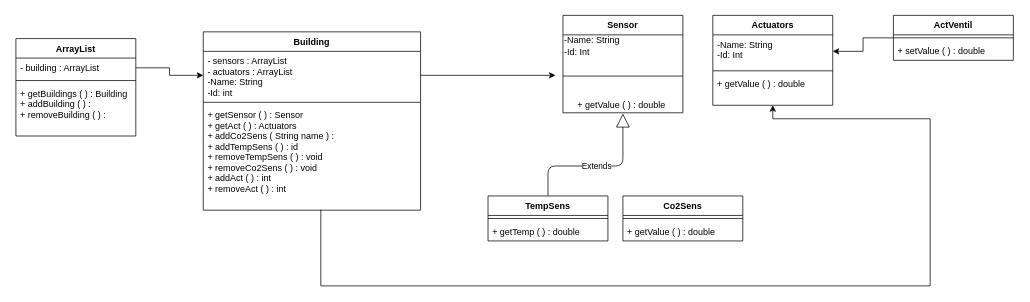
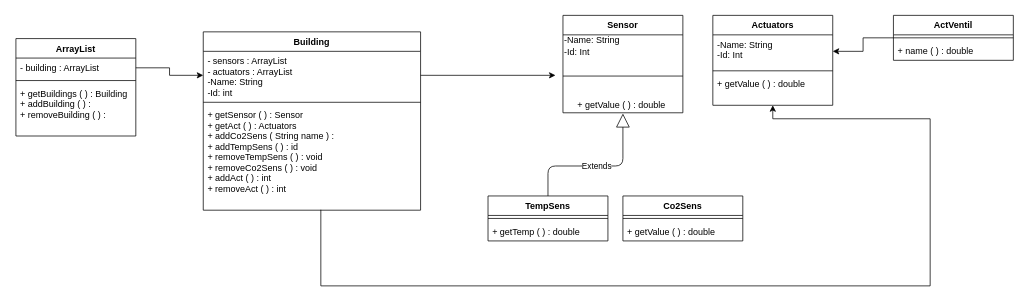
node "+ setValue ( ) : double": label "+ setValue ( ) : double" -> "+ name ( ) : double"
